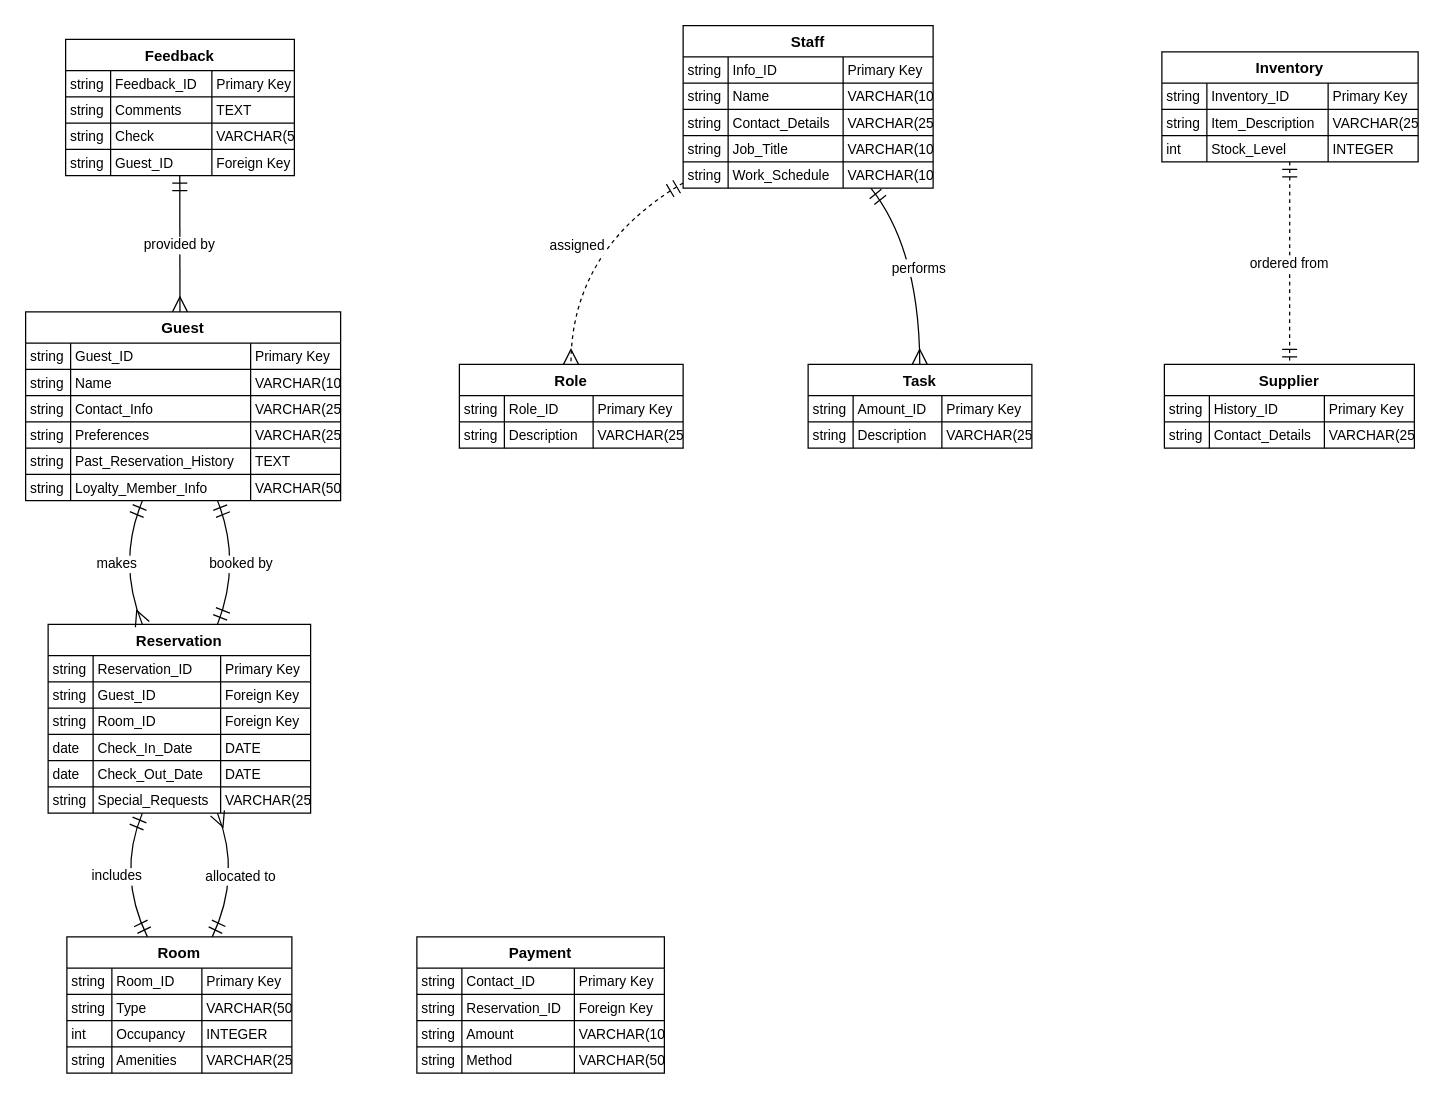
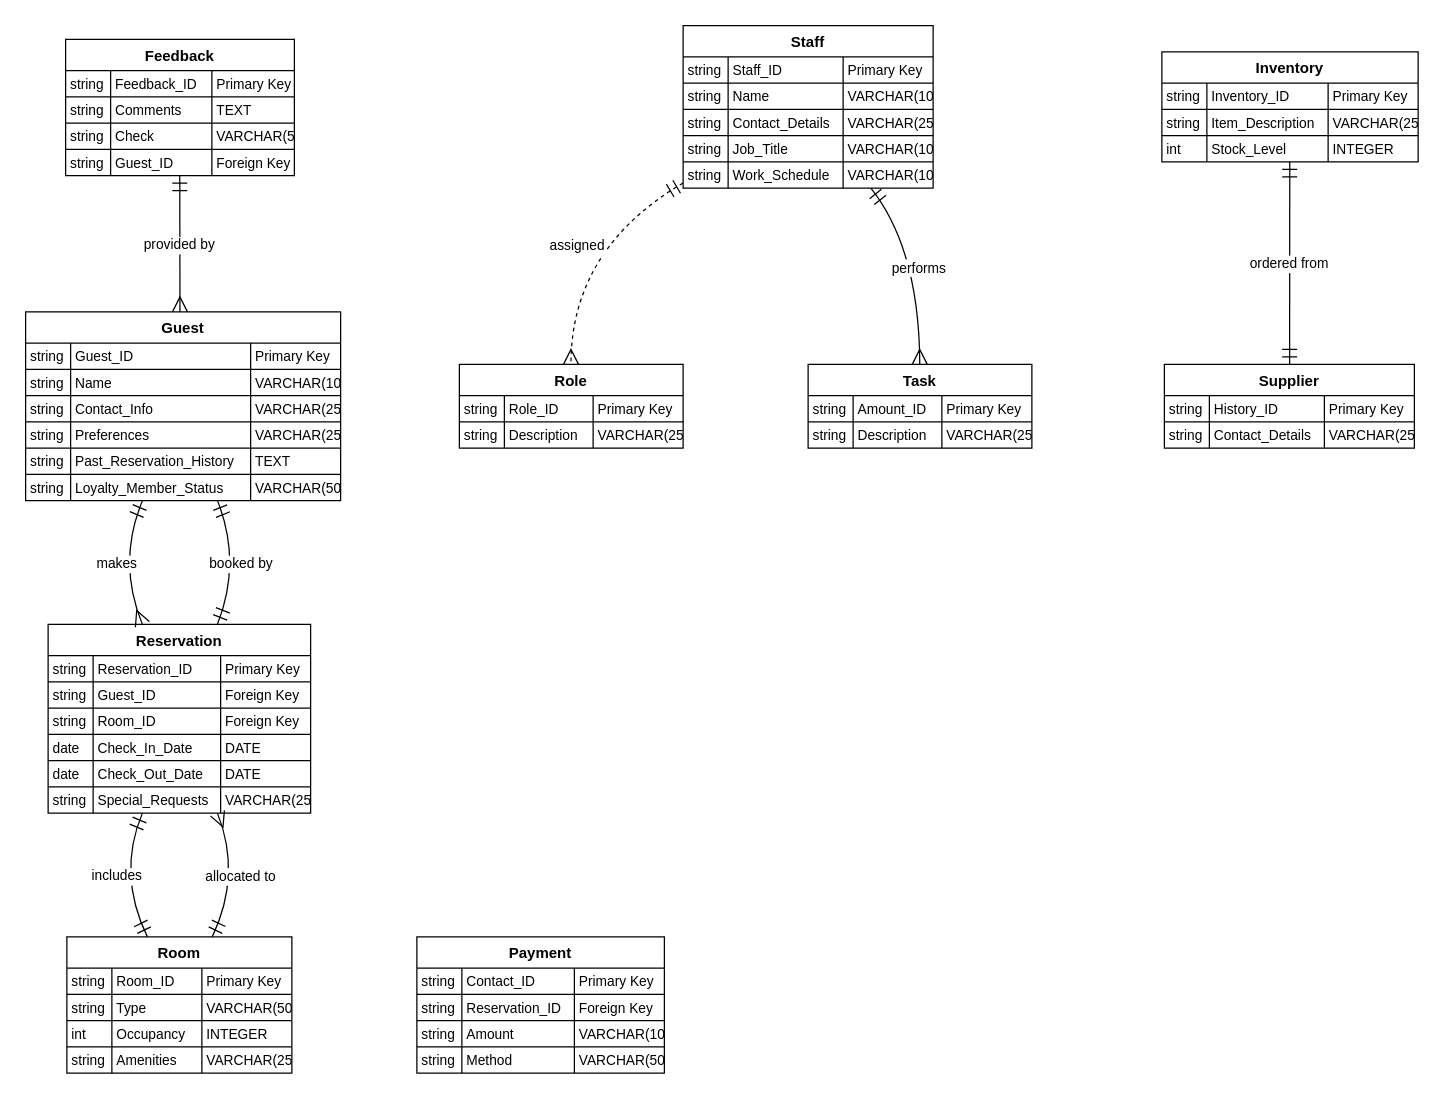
node "Info_ID": label "Info_ID" -> "Staff_ID"
edge "Inventory" -- "Supplier": style dashed -> solid
node "Loyalty_Member_Info": label "Loyalty_Member_Info" -> "Loyalty_Member_Status"
